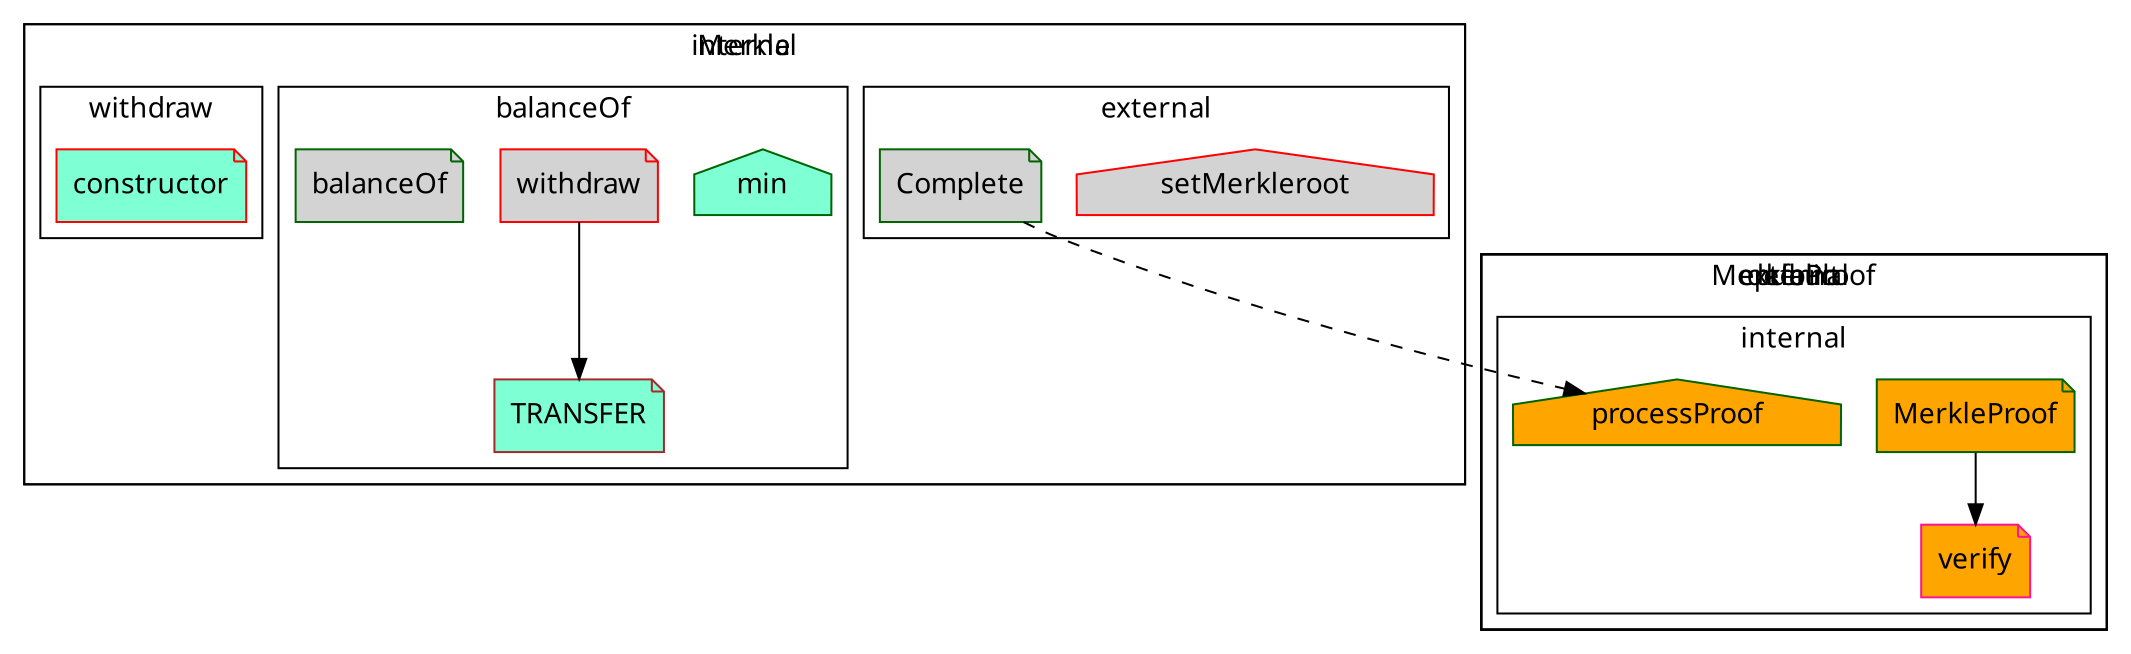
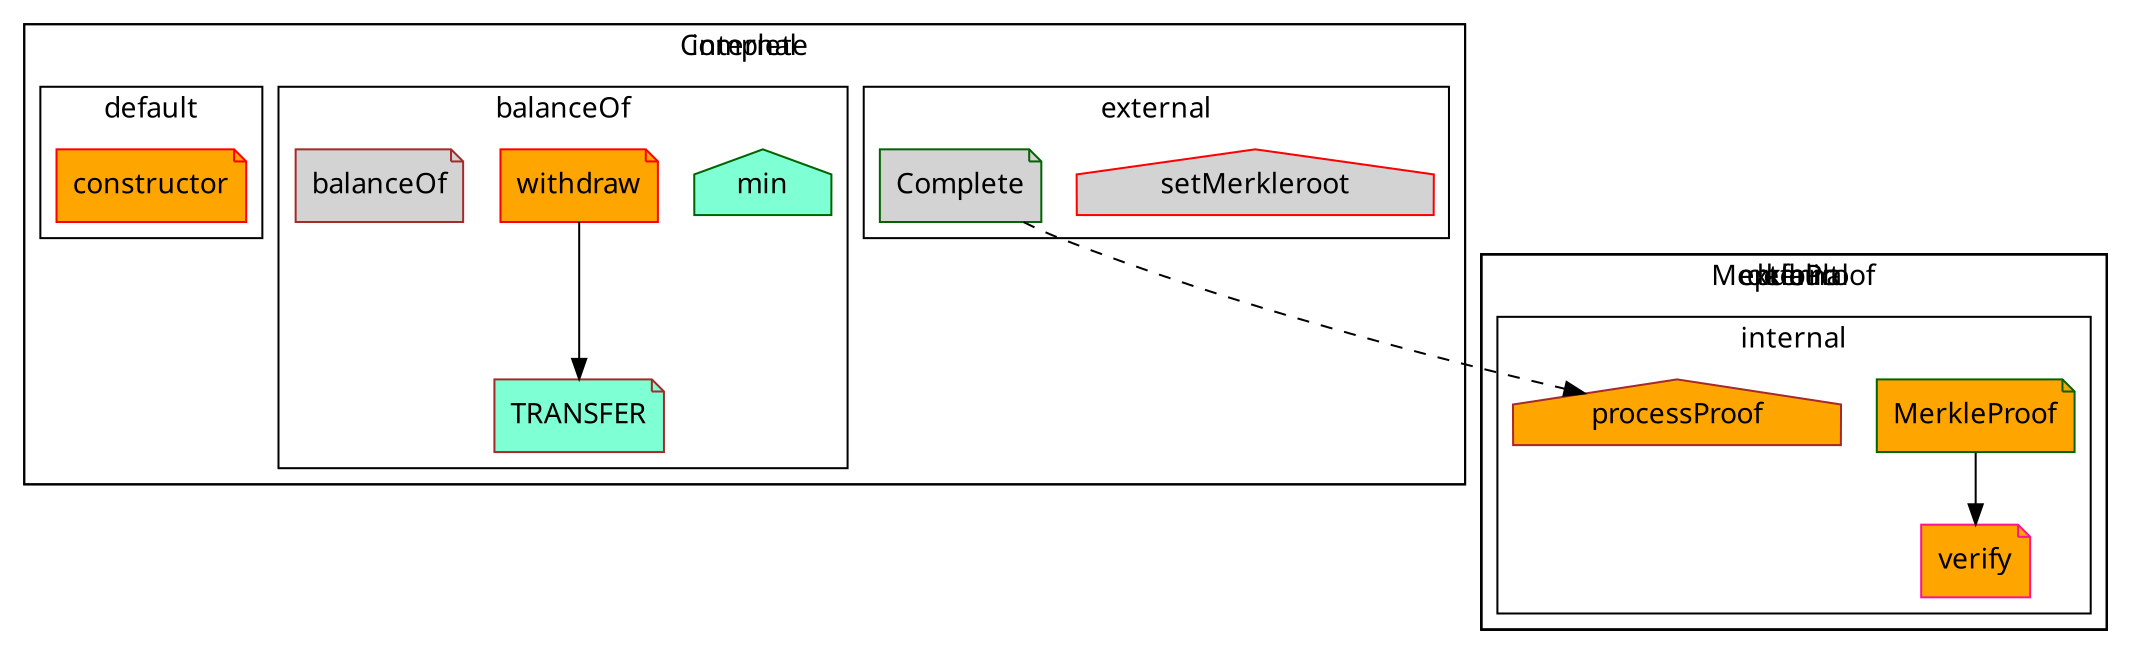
cluster "Merkle": label "Merkle" -> "Complete"
cluster "withdraw": label "withdraw" -> "default"
node "constructor": fillcolor aquamarine -> orange
node "balanceOf": color darkgreen -> brown
node "withdraw": fillcolor lightgrey -> orange
node "processProof": color darkgreen -> brown
